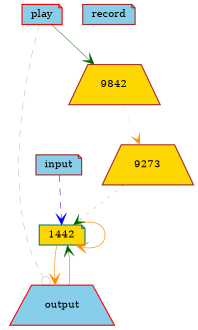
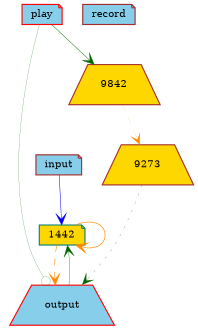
edge "play" -> "output": style dashed -> solid
edge "input" -> "1442": style dashed -> solid
edge "9273" -> "1442": now "9273" -> "output"
edge "1442" -> "output": style solid -> dashed
